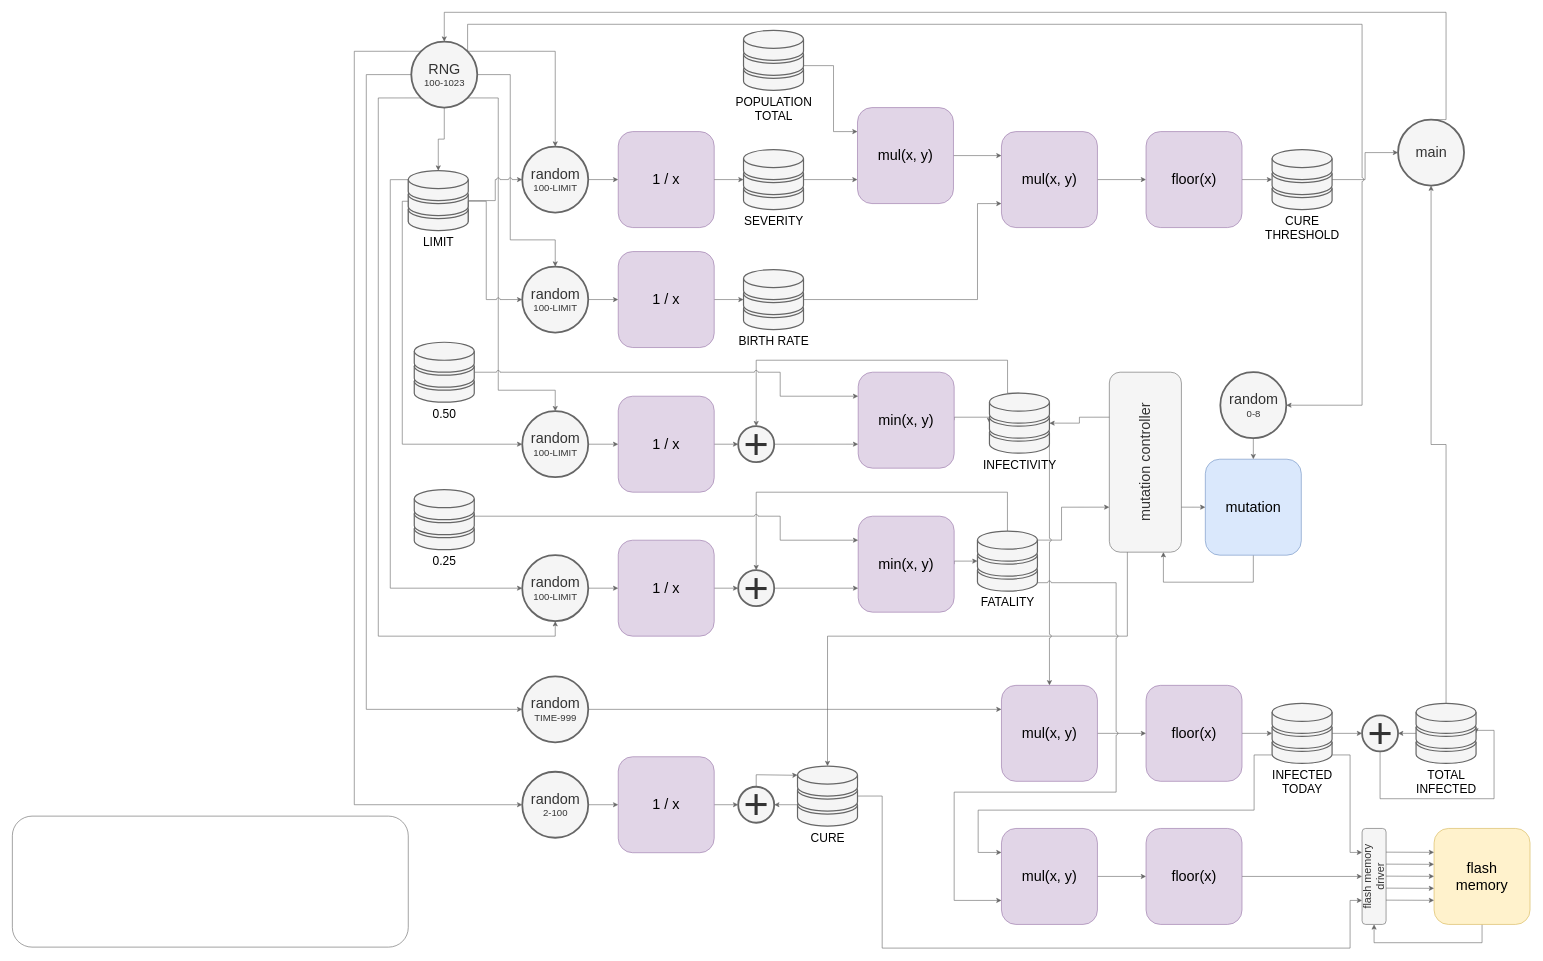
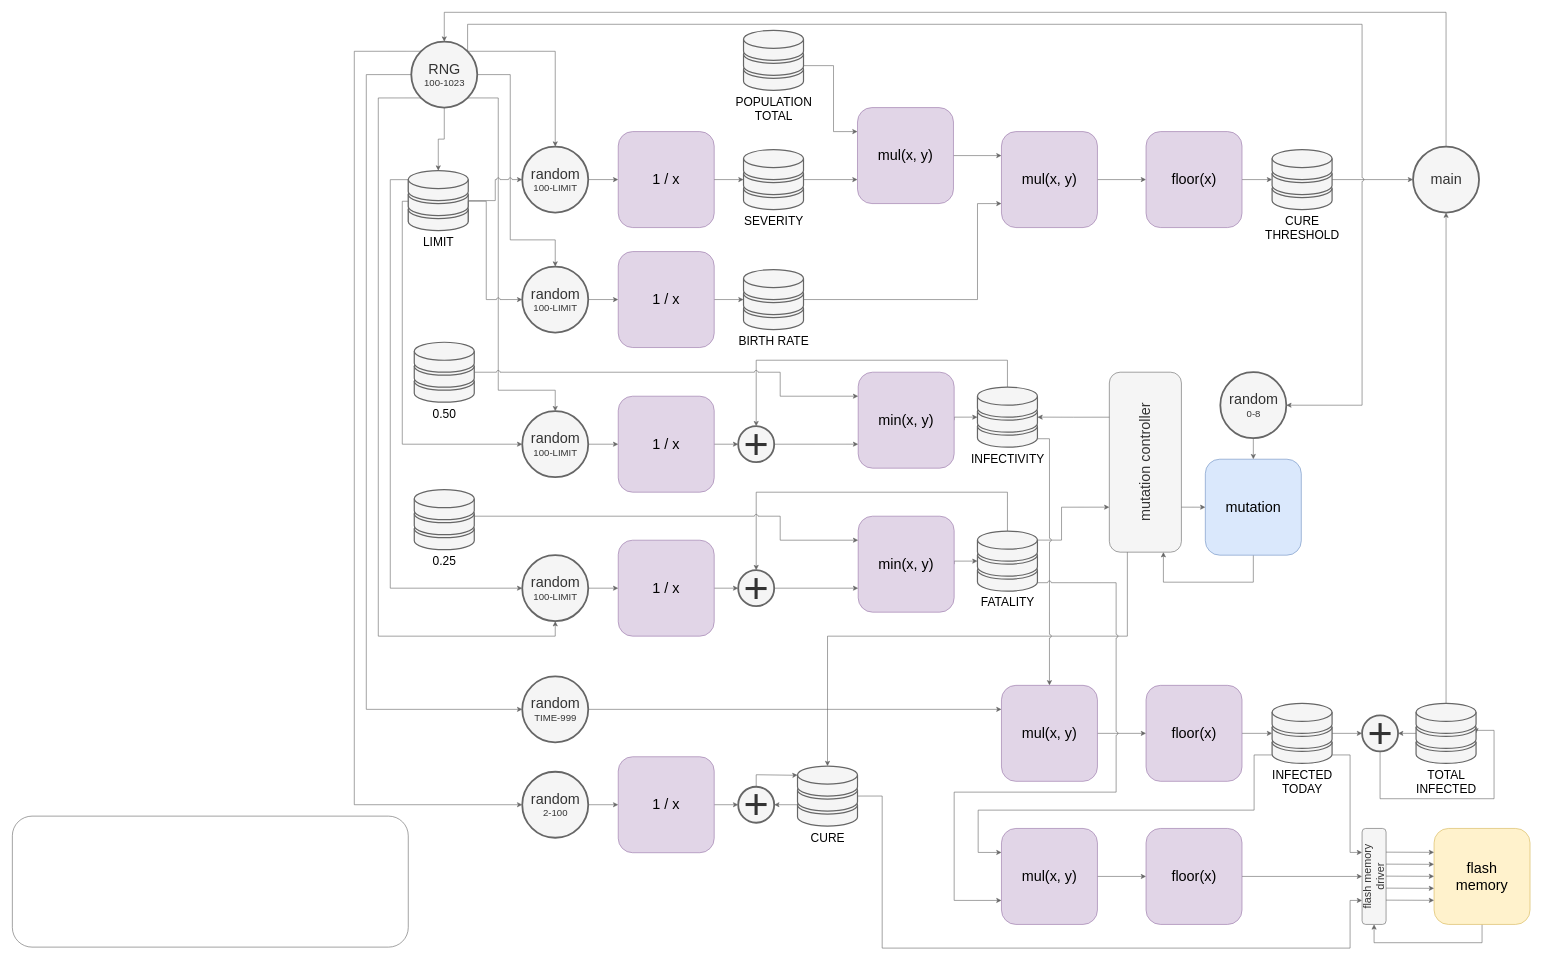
node "main": moved (1431, 153) -> (1446, 180)
node "INFECTIVITY": moved (1020, 423) -> (1008, 417)
